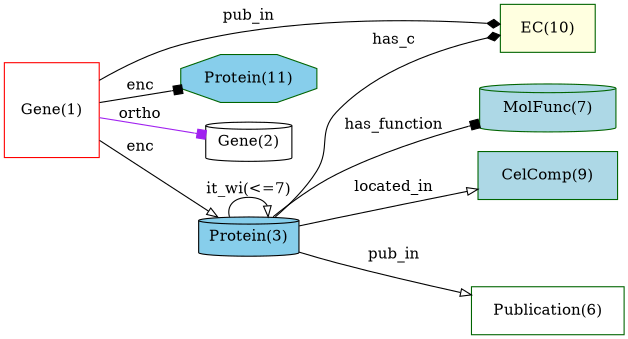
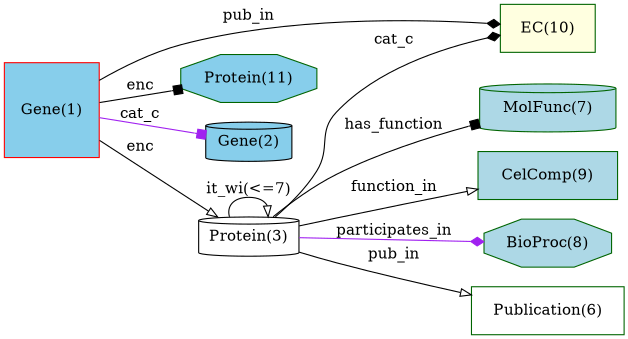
edge "Protein(3)" -> "EC(10)": label "has_c" -> "cat_c"
node "Gene(1)": fillcolor white -> skyblue
edge "Gene(1)" -> "Gene(2)": label "ortho" -> "cat_c"
node "Gene(2)": fillcolor white -> skyblue
edge "Protein(3)" -> "CelComp(9)": label "located_in" -> "function_in"
node "Protein(3)": fillcolor skyblue -> white
node "BioProc(8)": added
